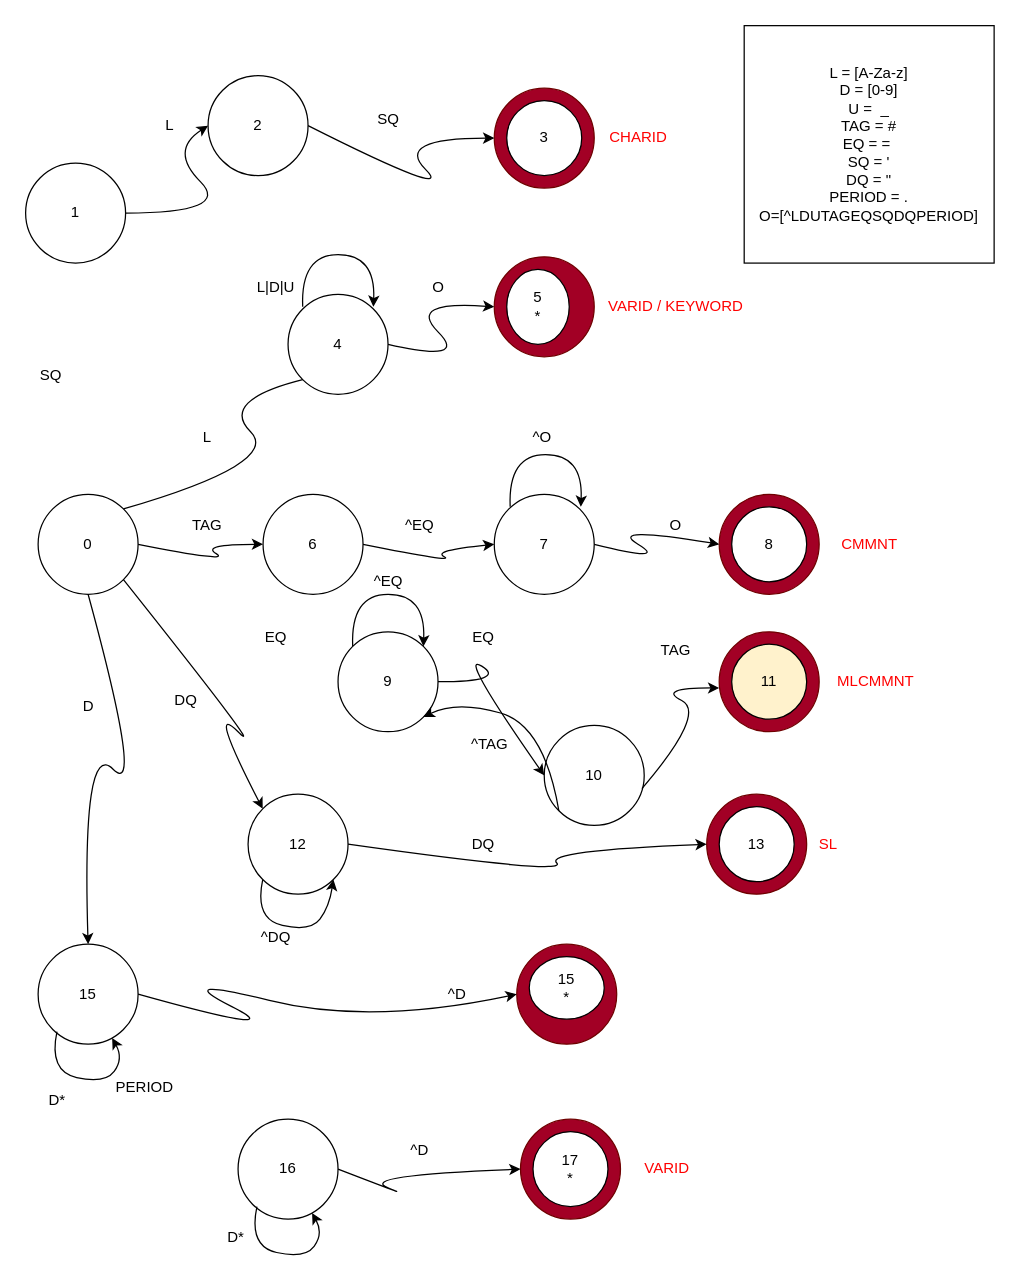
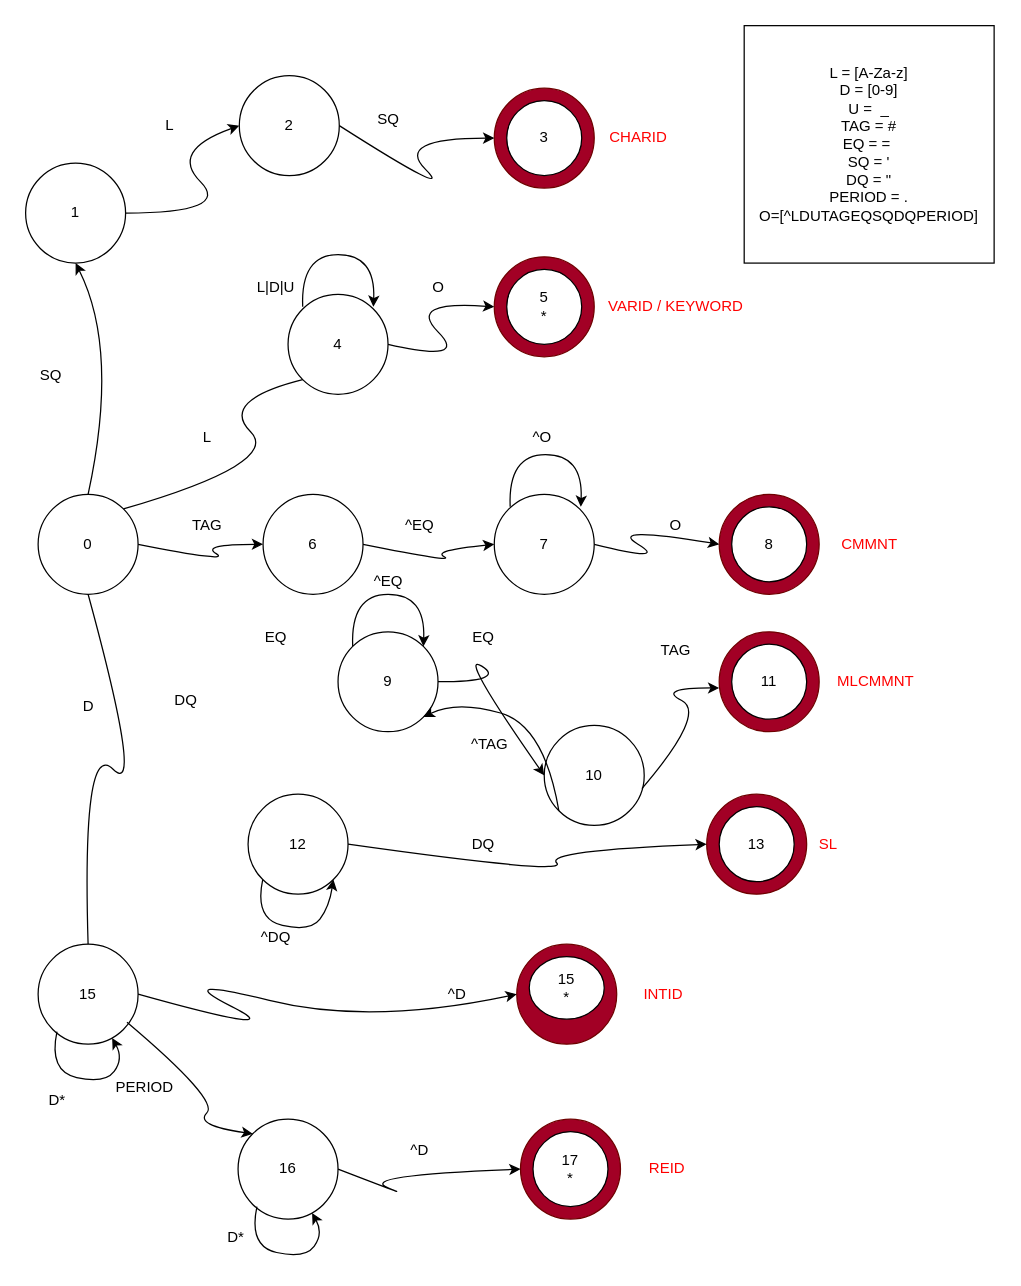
node "2": moved (258, 126) -> (289, 126)
node "5 *": size 63x75 -> 75x75
edge "0" -> "1": added
node "11": fillcolor #fff2cc -> #ffffff
edge "0" -> "12": removed
edge "0" -> "15": arrowhead classic -> none
node "INTID": added
edge "15" -> "16": added
node "VARID": label "VARID" -> "REID"
